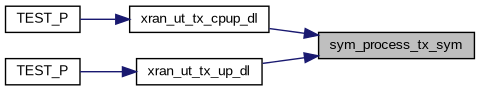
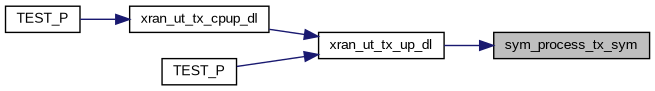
edge "xran_ut_tx_cpup_dl" -> "sym_process_tx_sym": now "xran_ut_tx_cpup_dl" -> "xran_ut_tx_up_dl"
